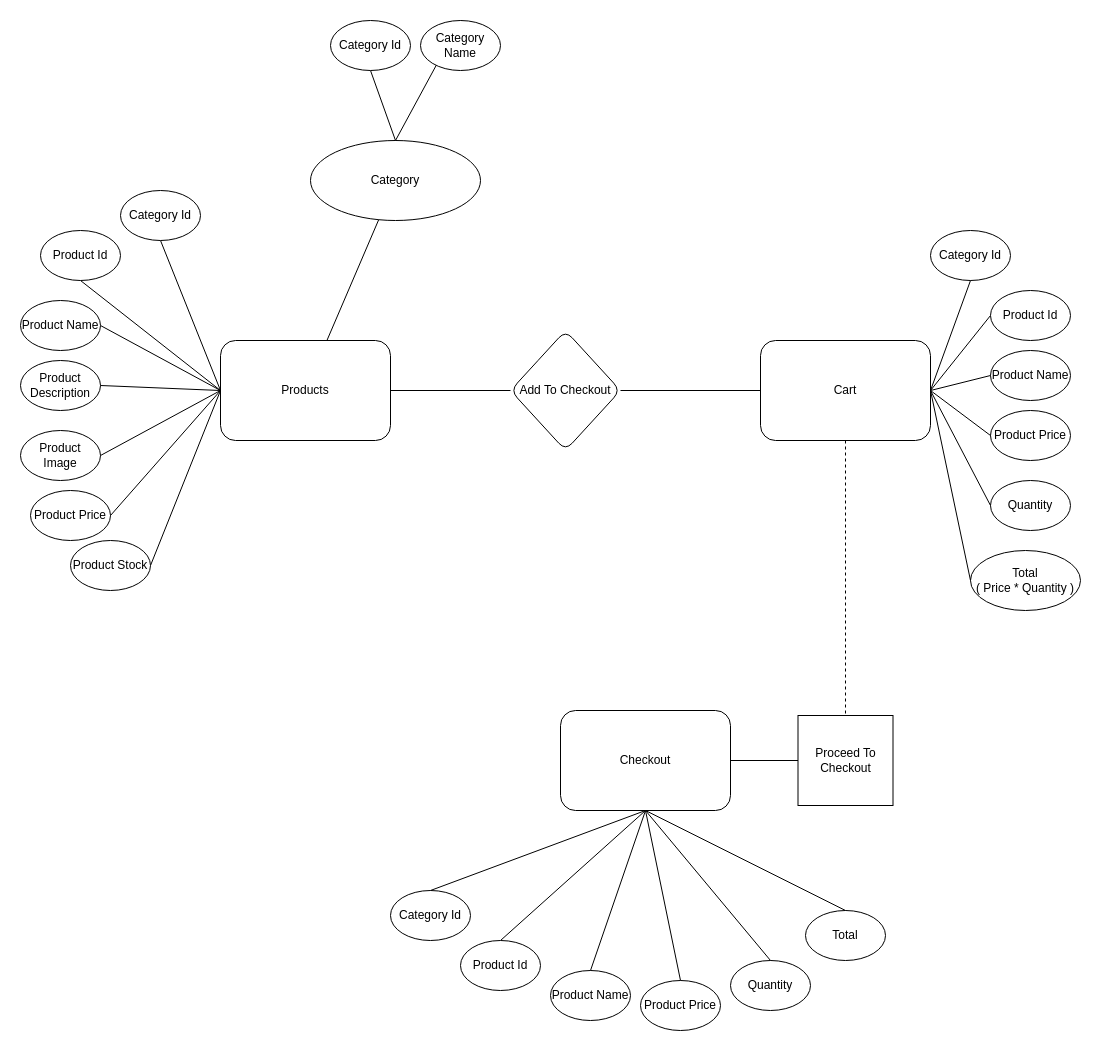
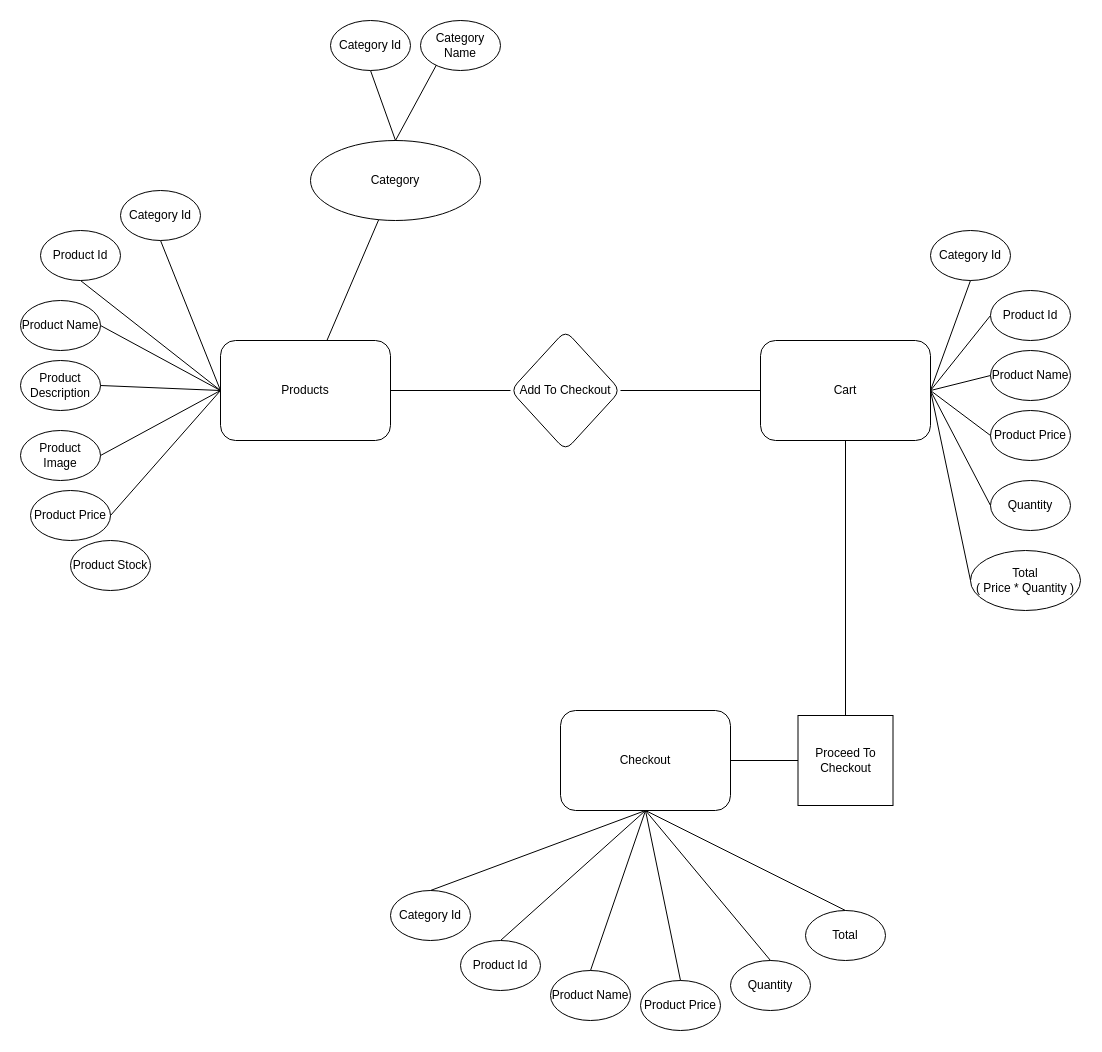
edge "Products" -- "Product Stock": removed
edge "Cart" -- "Proceed To Checkout": style dashed -> solid
